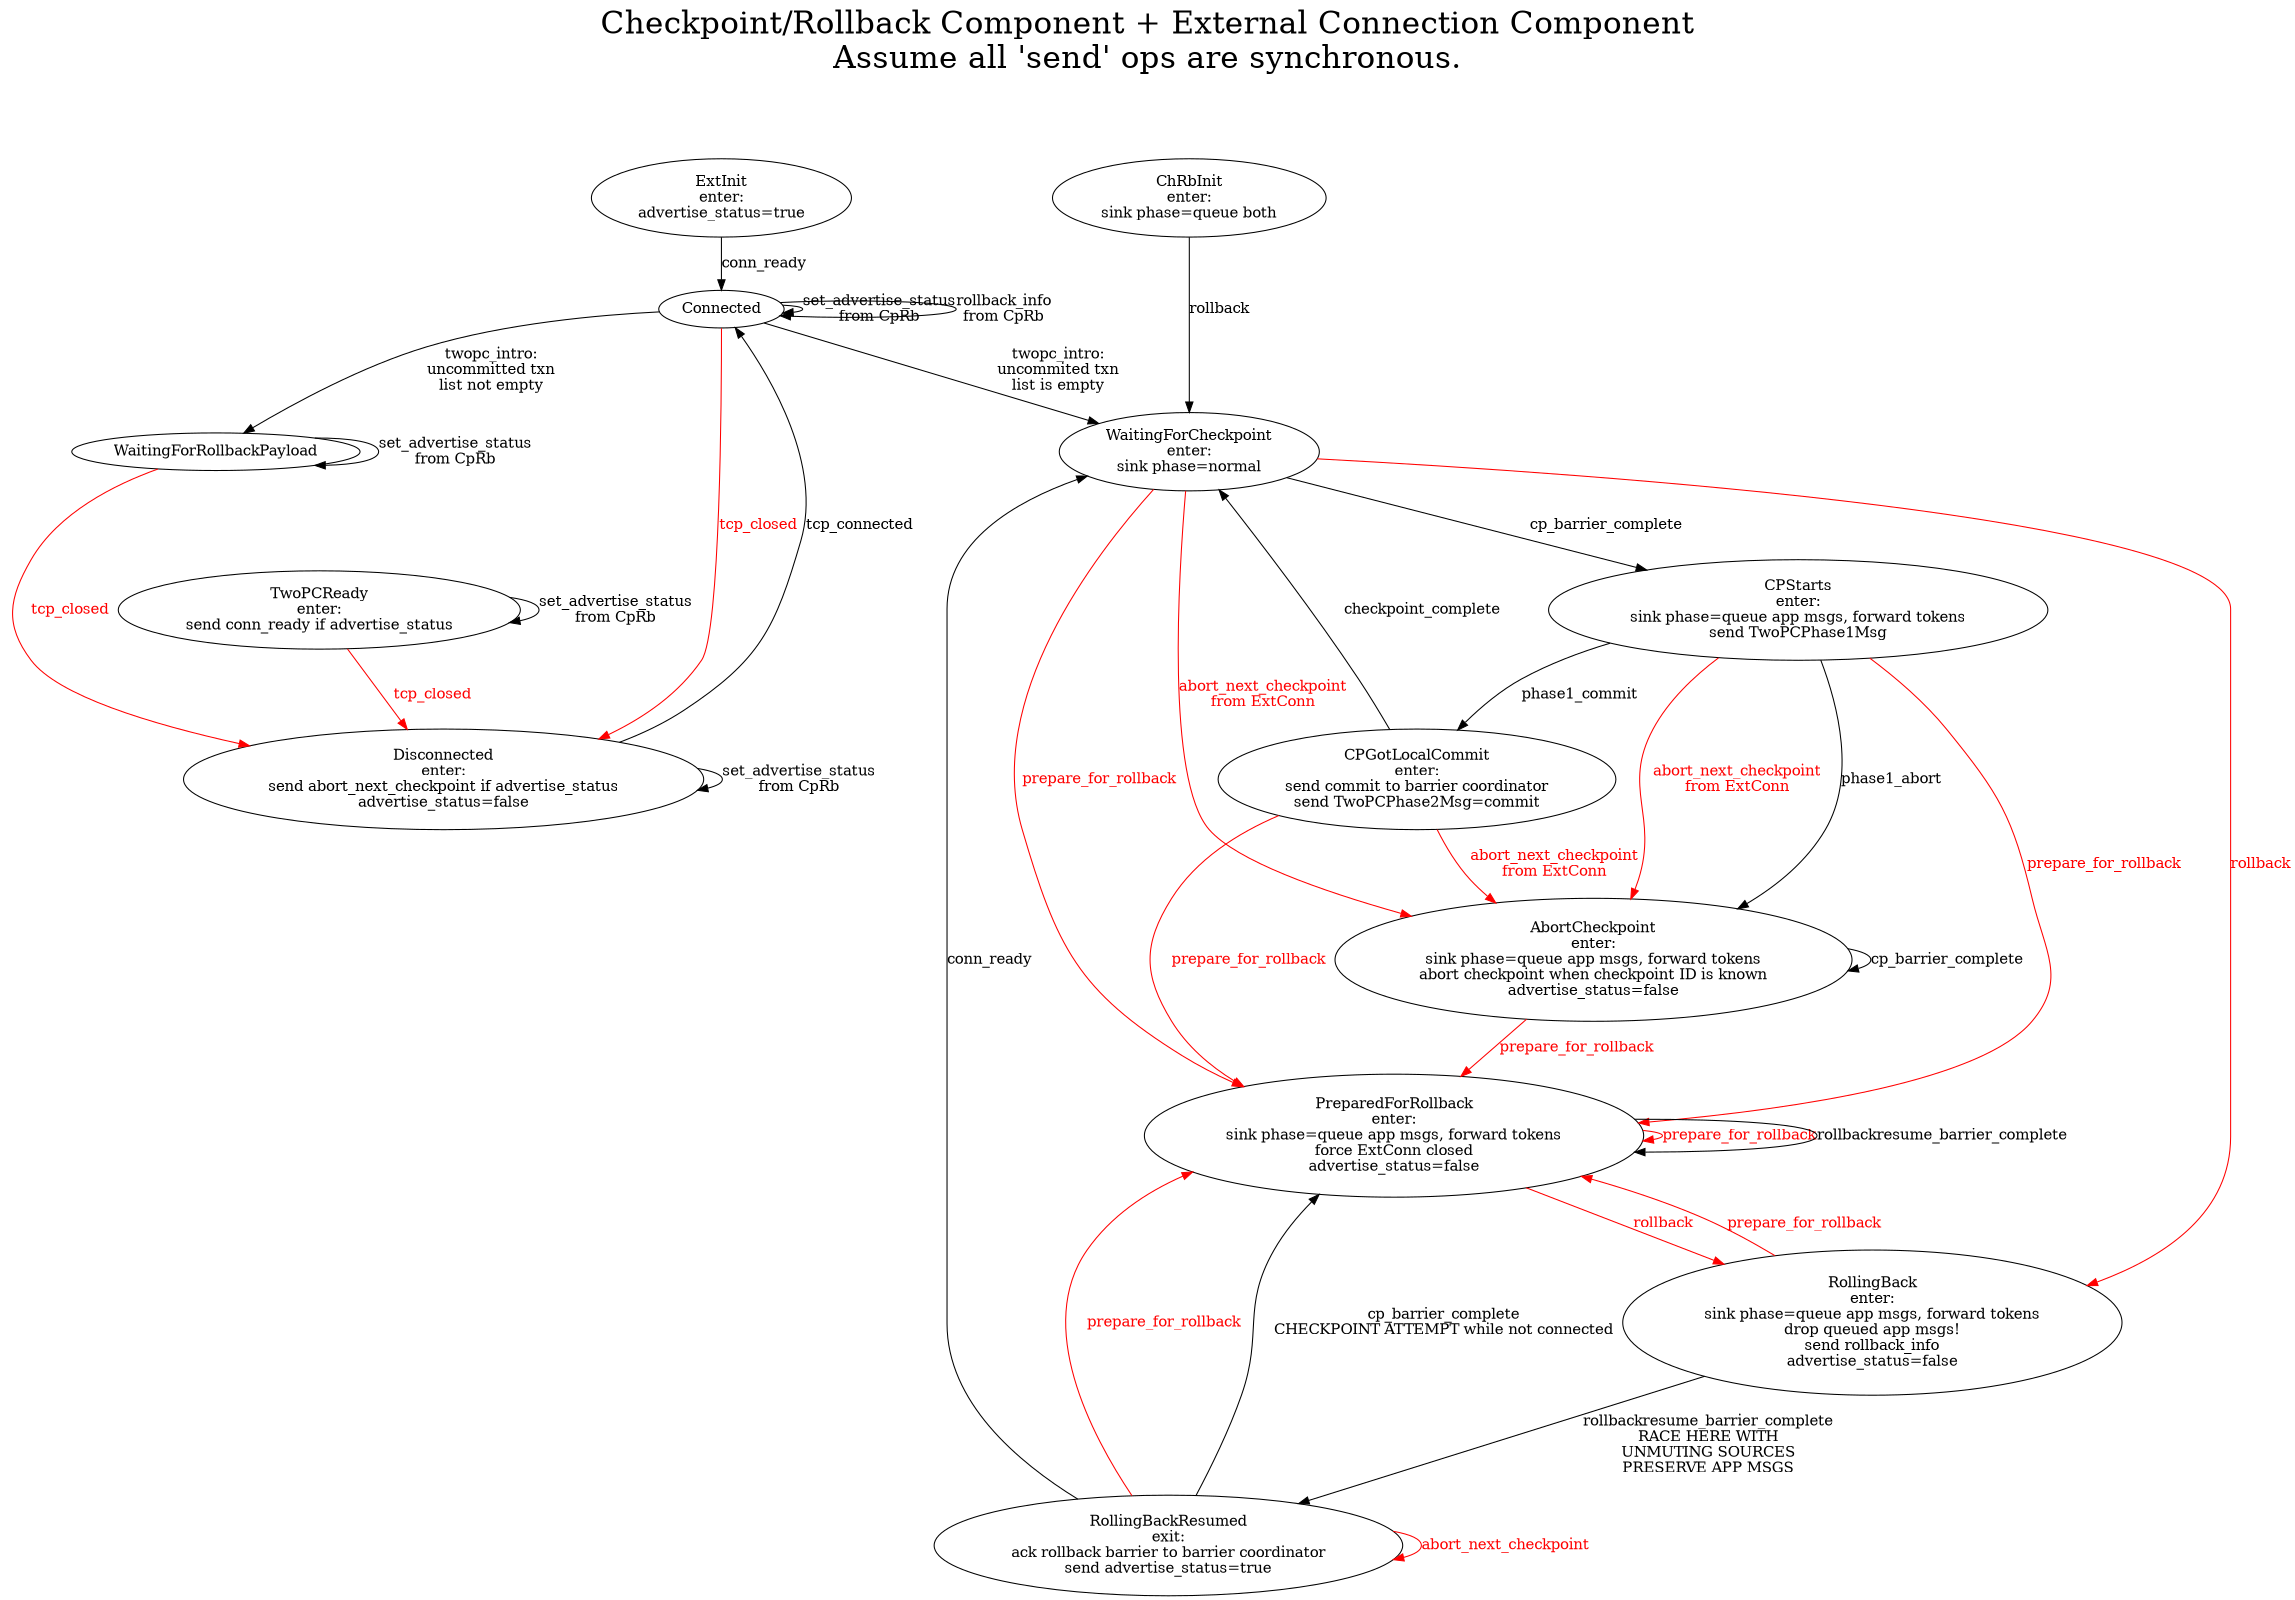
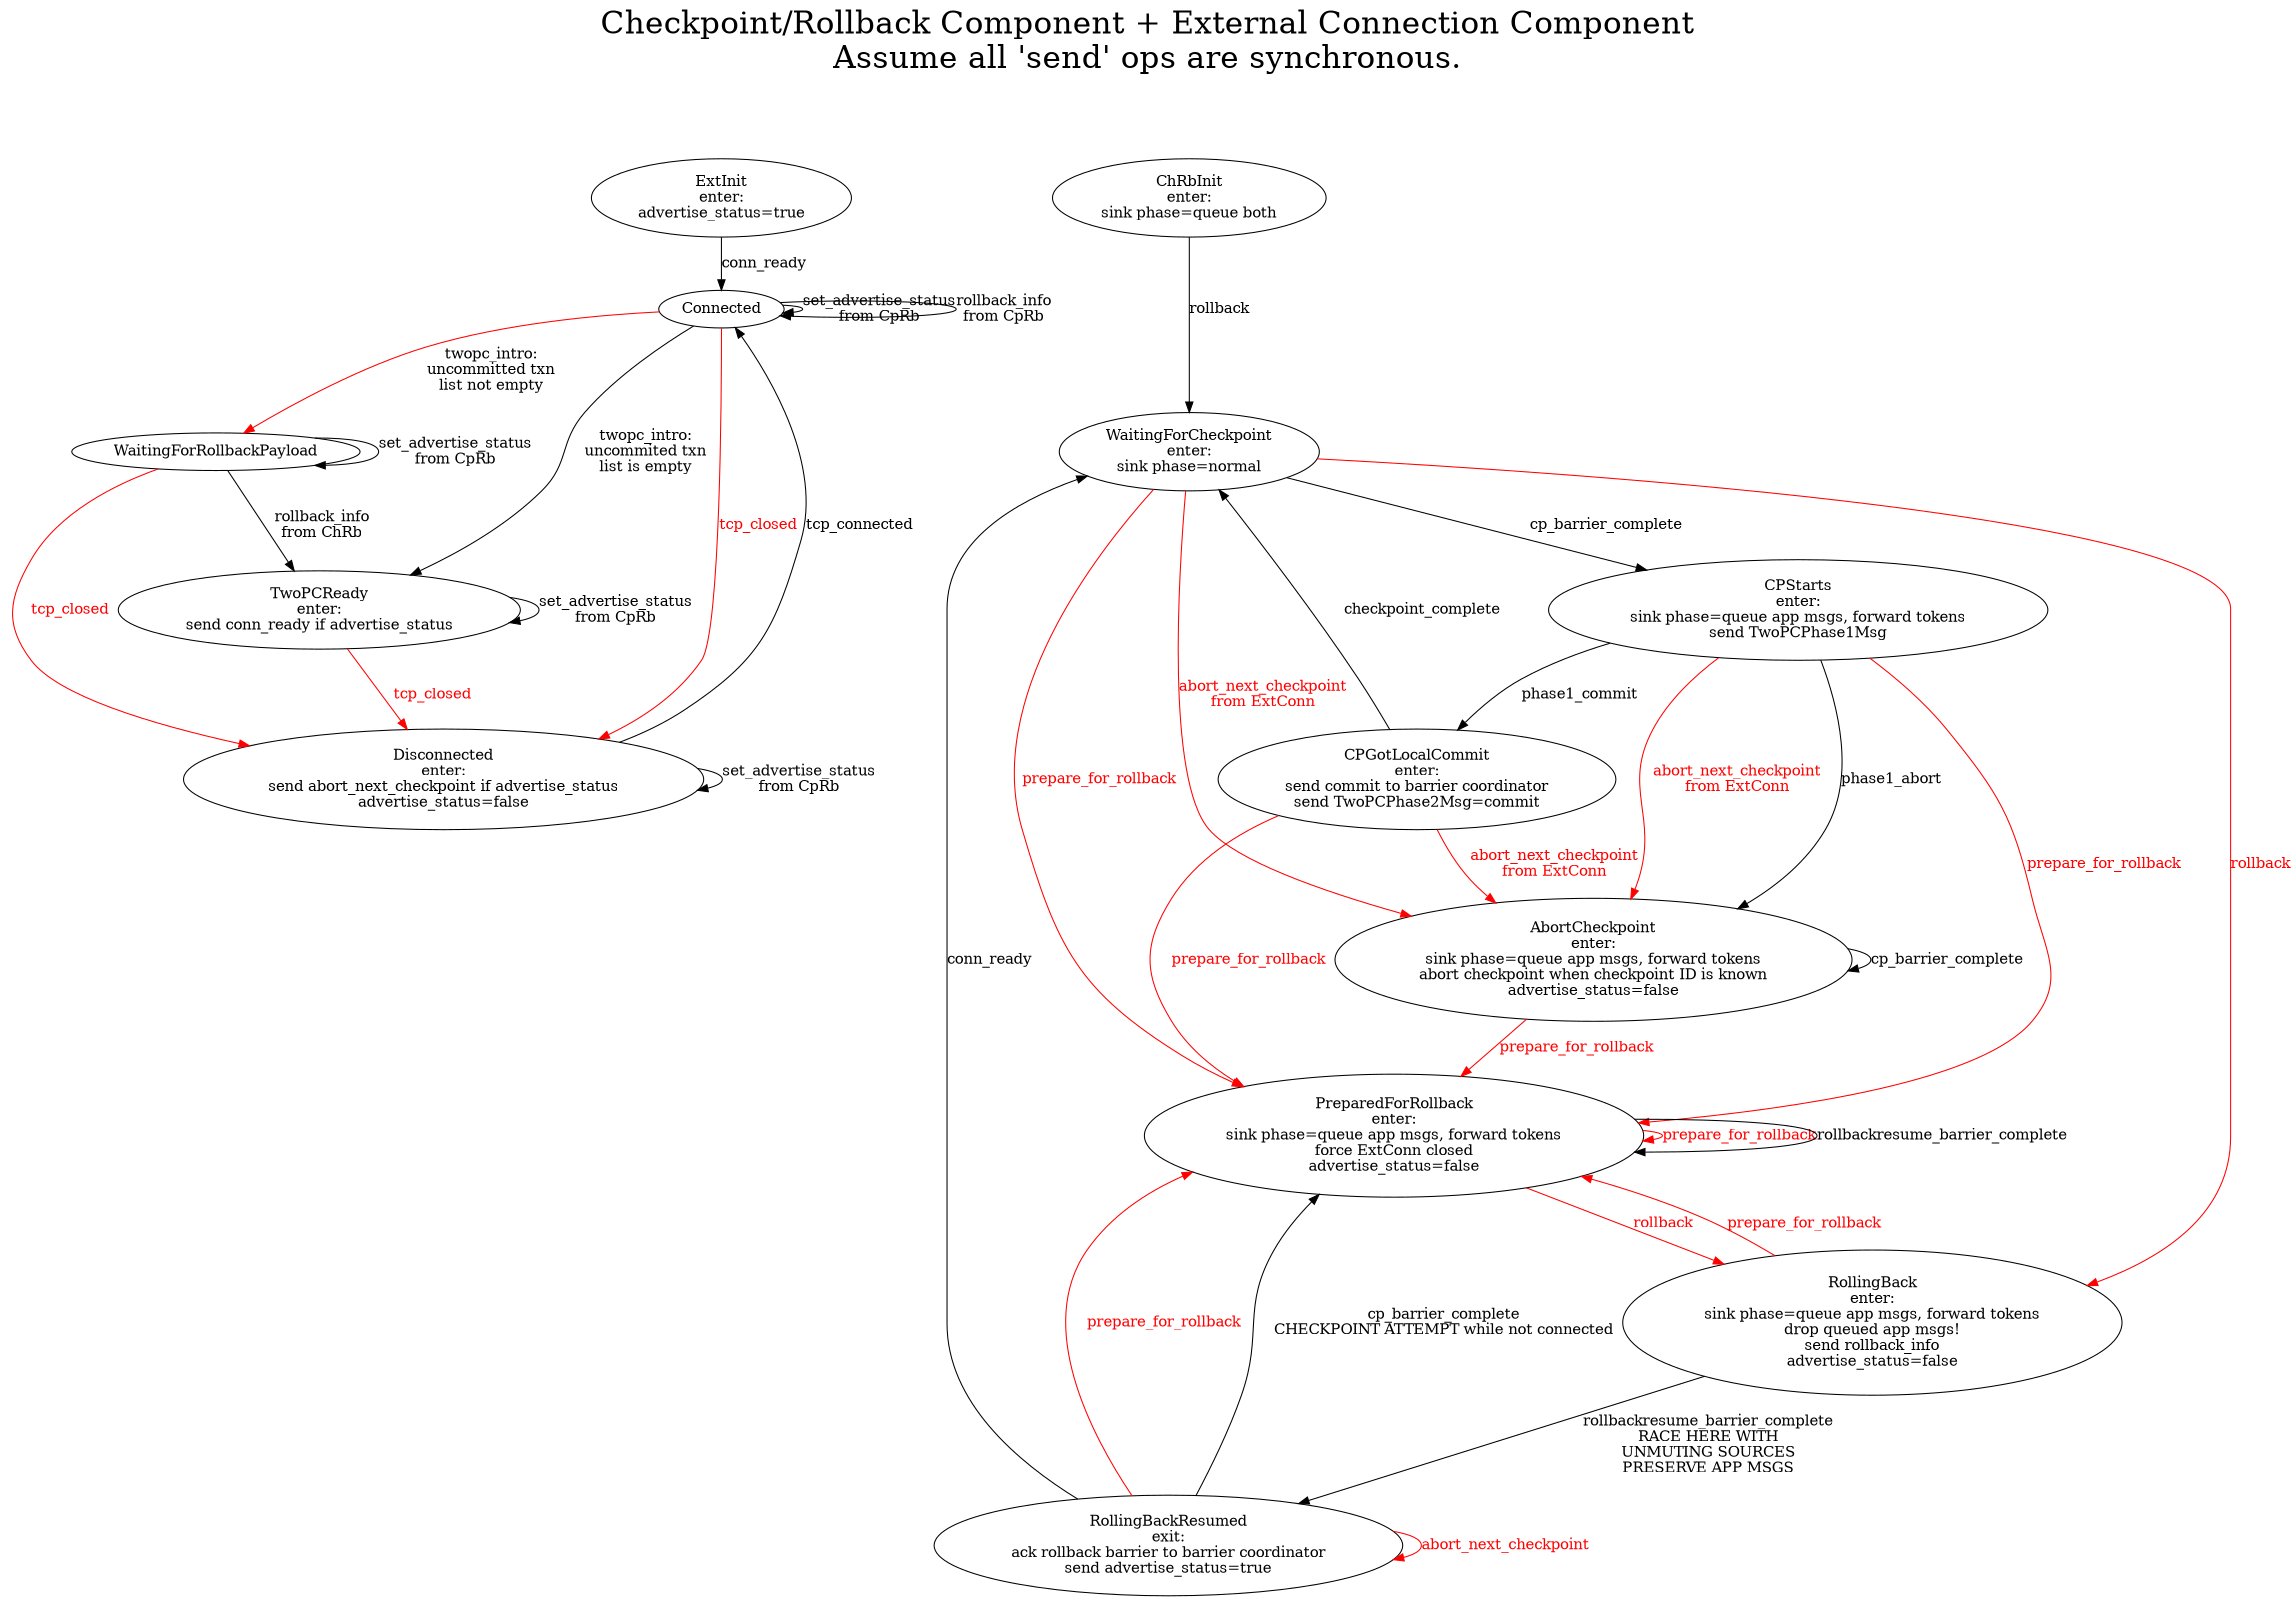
edge "Connected" -> "WaitingForRollbackPayload": color black -> red
edge "Connected" -> "WaitingForCheckpoint enter: sink phase=normal": now "Connected" -> "TwoPCReady enter: send conn_ready if advertise_status"
edge "WaitingForRollbackPayload" -> "TwoPCReady enter: send conn_ready if advertise_status": added, label "rollback_info from ChRb"
